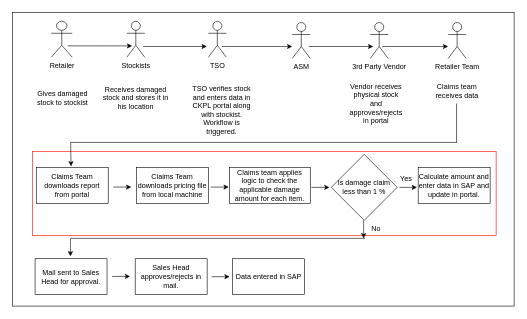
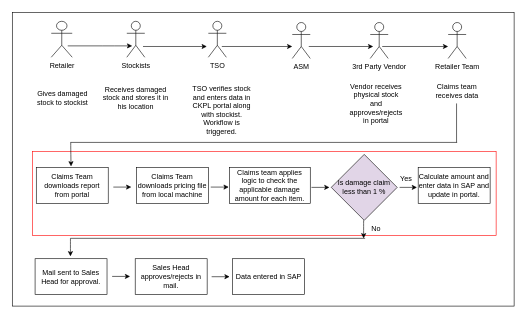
node "Is damage claim less than 1 %": fillcolor #ffffff -> #e1d5e7
